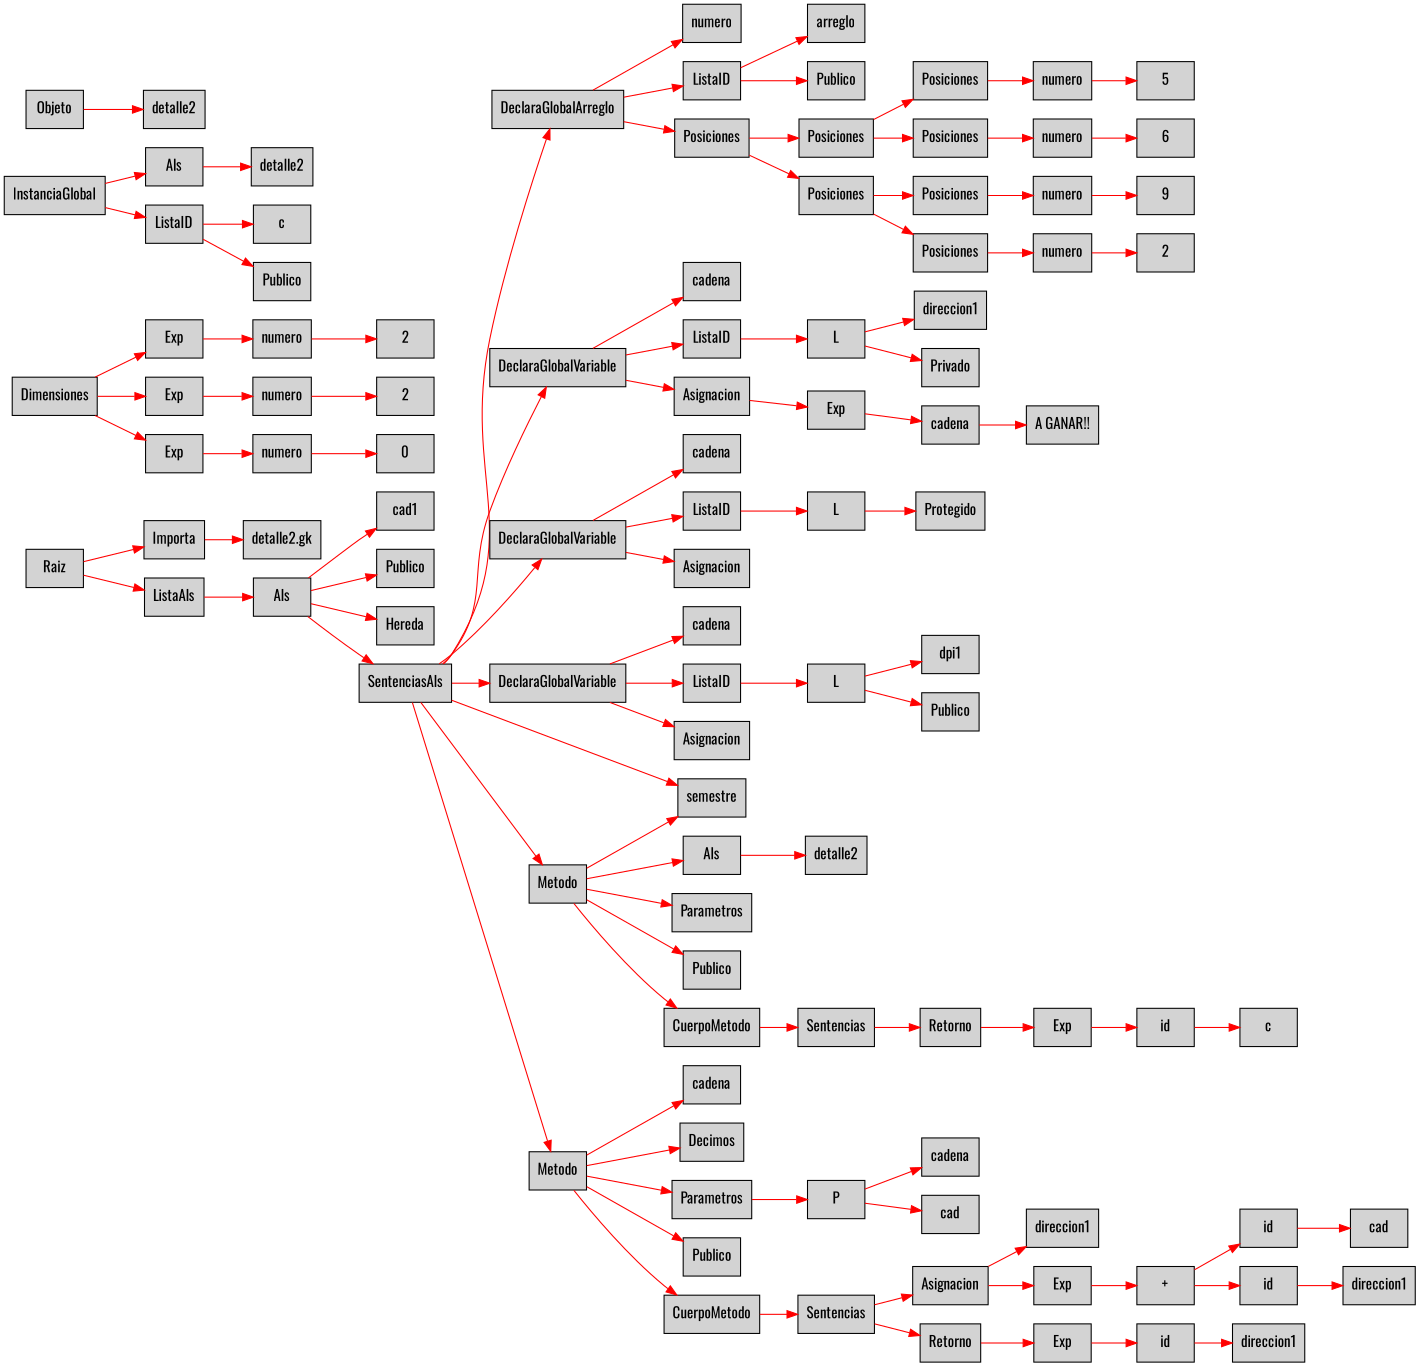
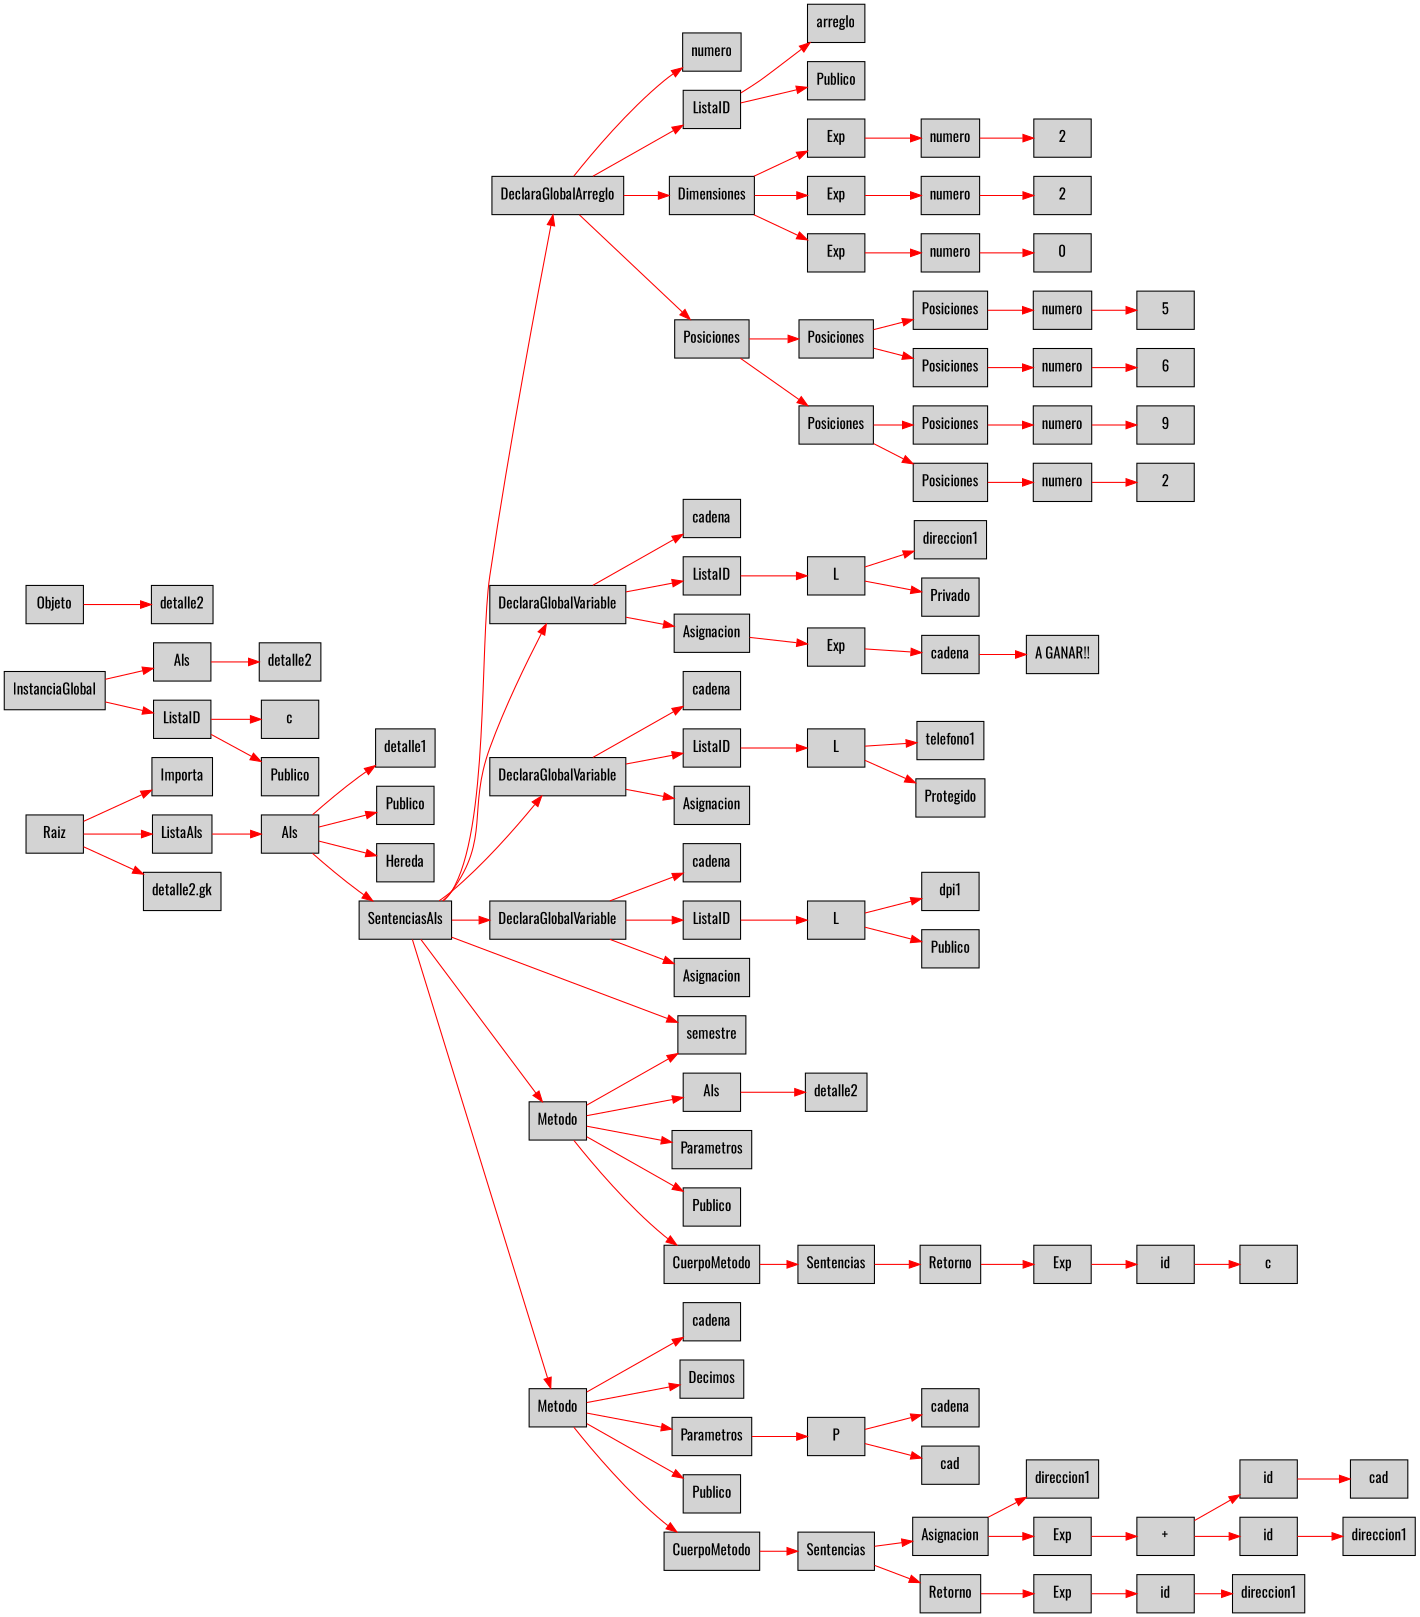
edge "DeclaraGlobalArreglo" -> "Dimensiones": added
node "cad1": label "cad1" -> "detalle1"
edge "Importa" -> "detalle2.gk": now "Raiz" -> "detalle2.gk"
node "telefono1": added
